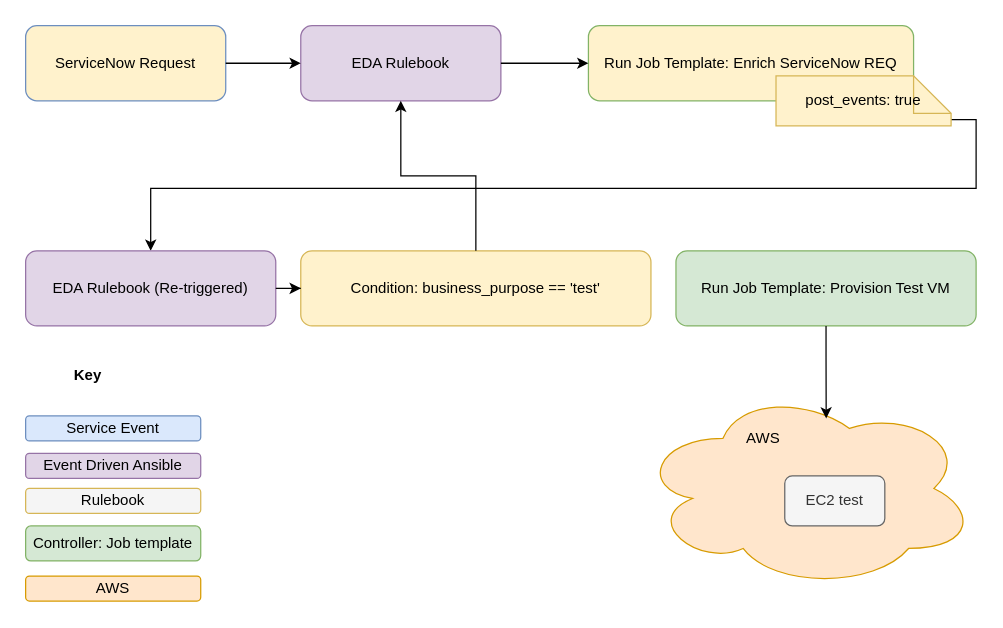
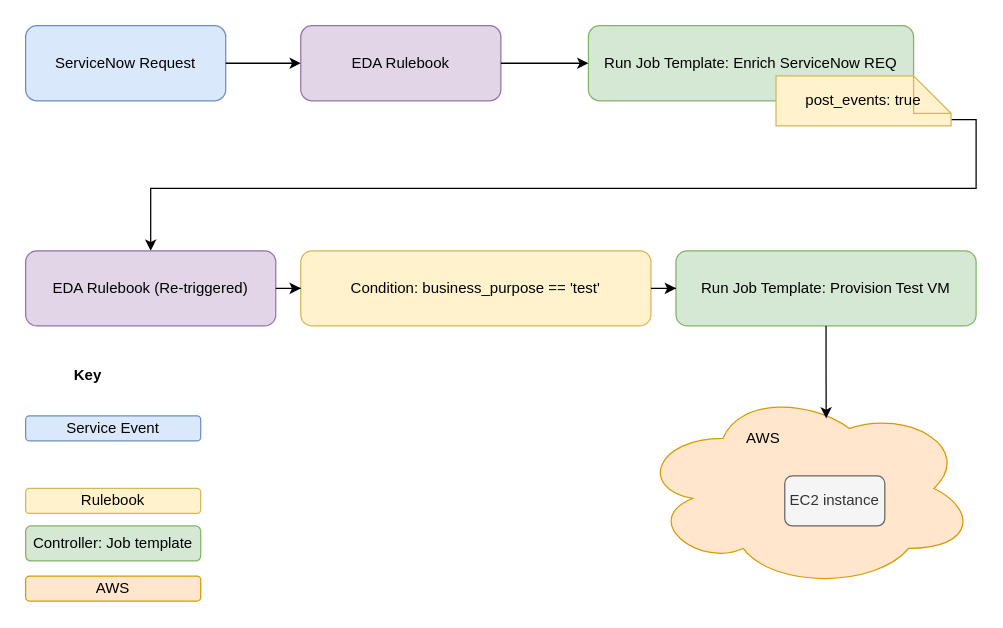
node "ServiceNow Request": fillcolor #fff2cc -> #dae8fc
node "Run Job Template: Enrich ServiceNow REQ": fillcolor #fff2cc -> #d5e8d4
edge "Condition: business_purpose == 'test'" -> "EDA Rulebook": now "Condition: business_purpose == 'test'" -> "Run Job Template: Provision Test VM"
node "Event Driven Ansible": removed
node "Rulebook": fillcolor #f5f5f5 -> #fff2cc
node "EC2 test": label "EC2 test" -> "EC2 instance"
